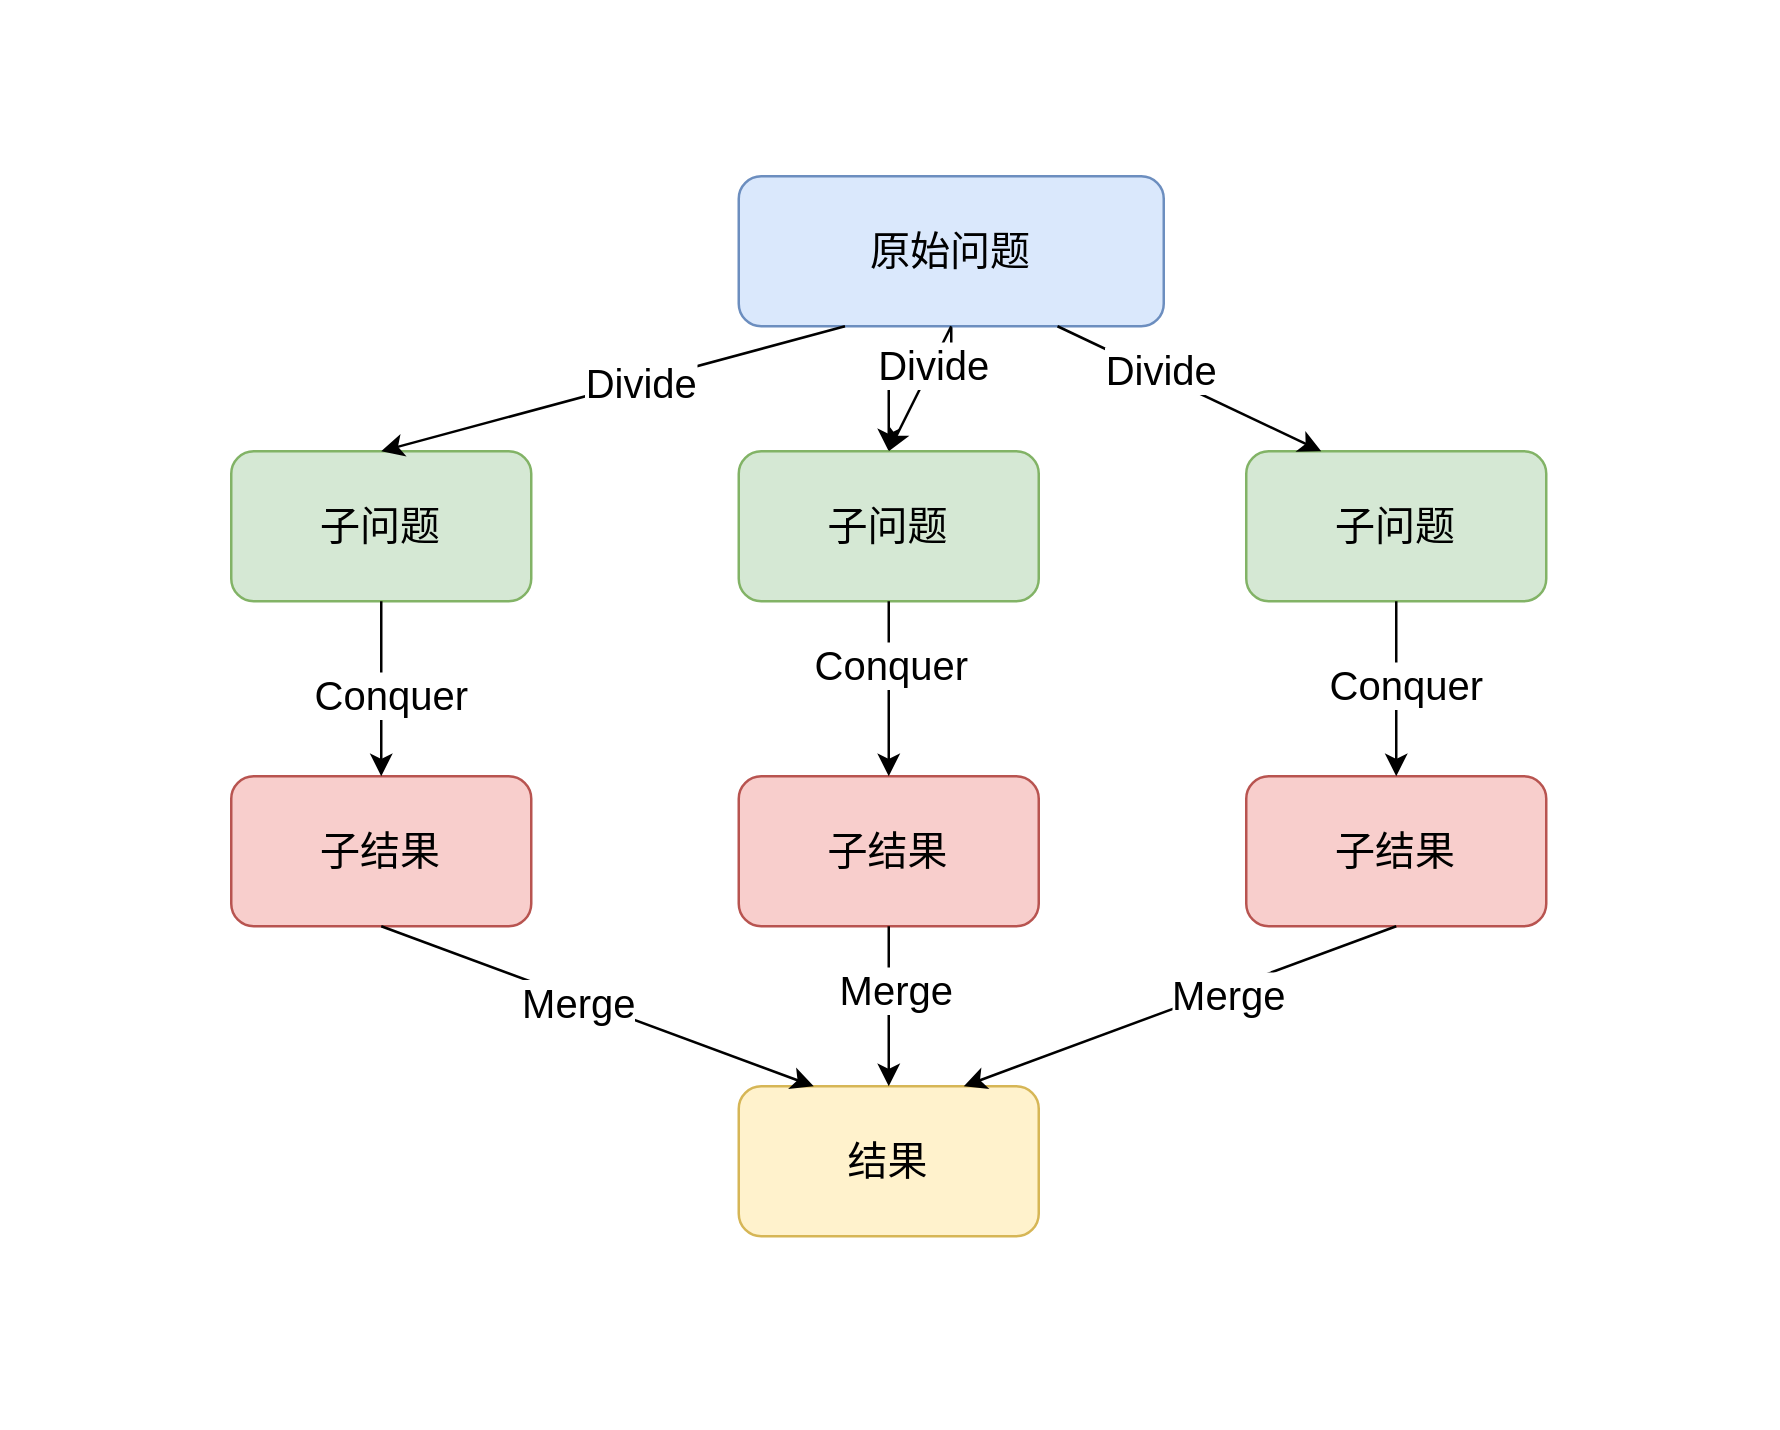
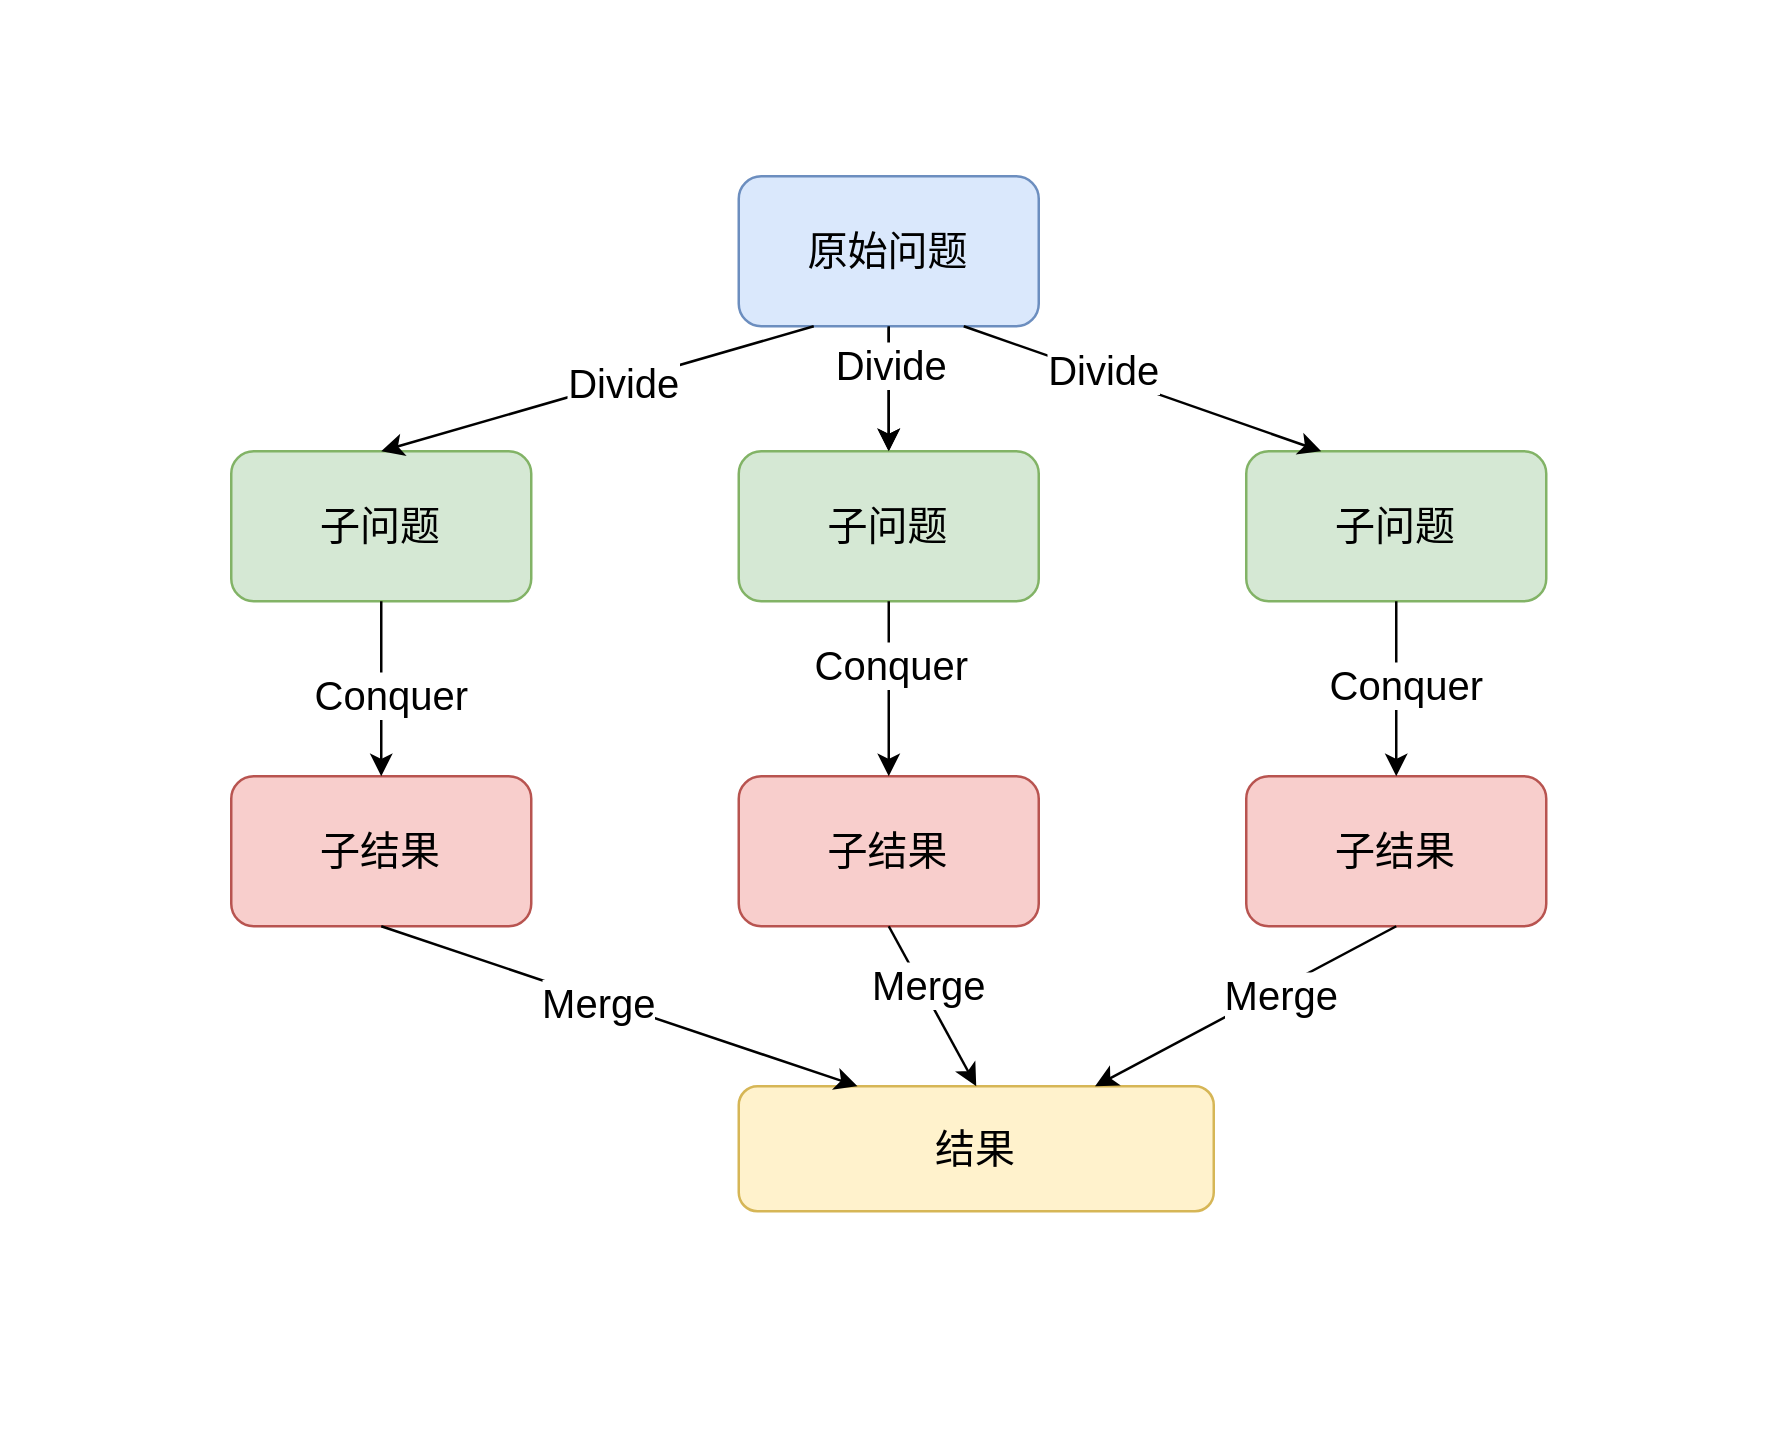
node "原始问题": size 425x150 -> 300x150
node "结果": size 300x150 -> 475x125
